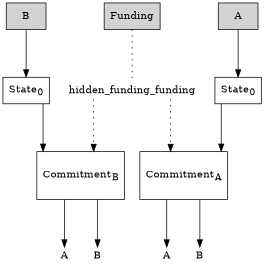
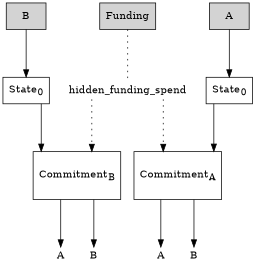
node "hidden_funding_funding": label "hidden_funding_funding" -> "hidden_funding_spend"
